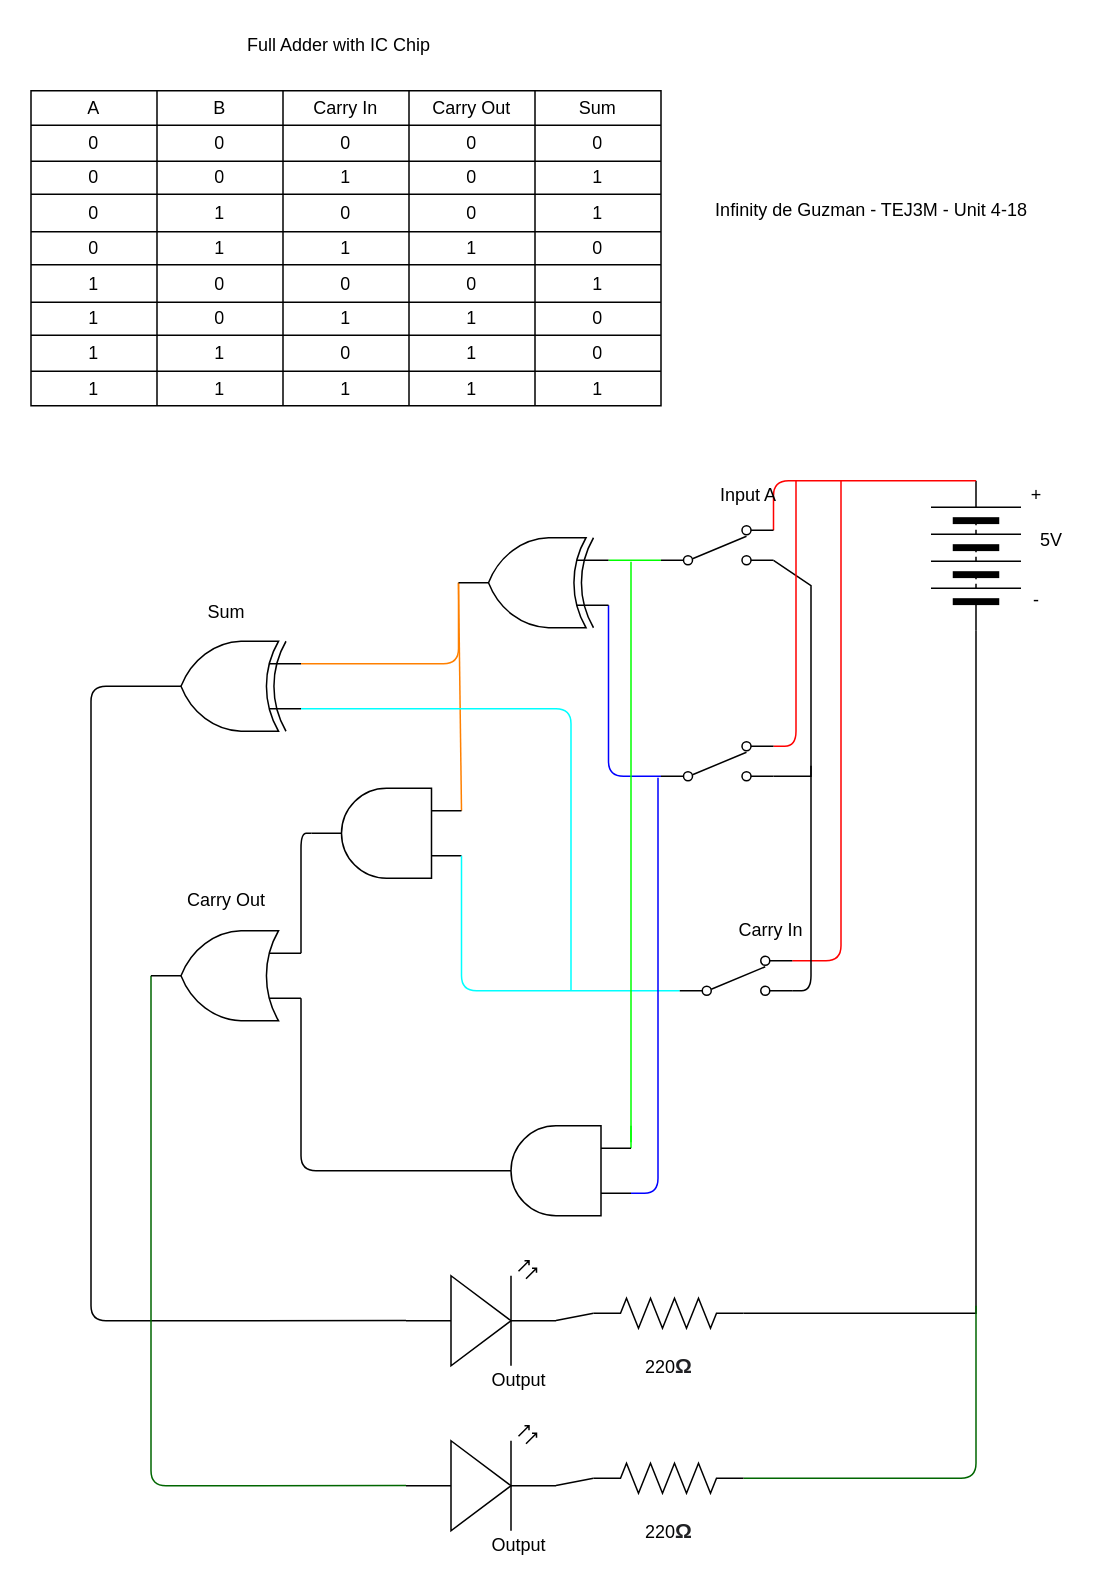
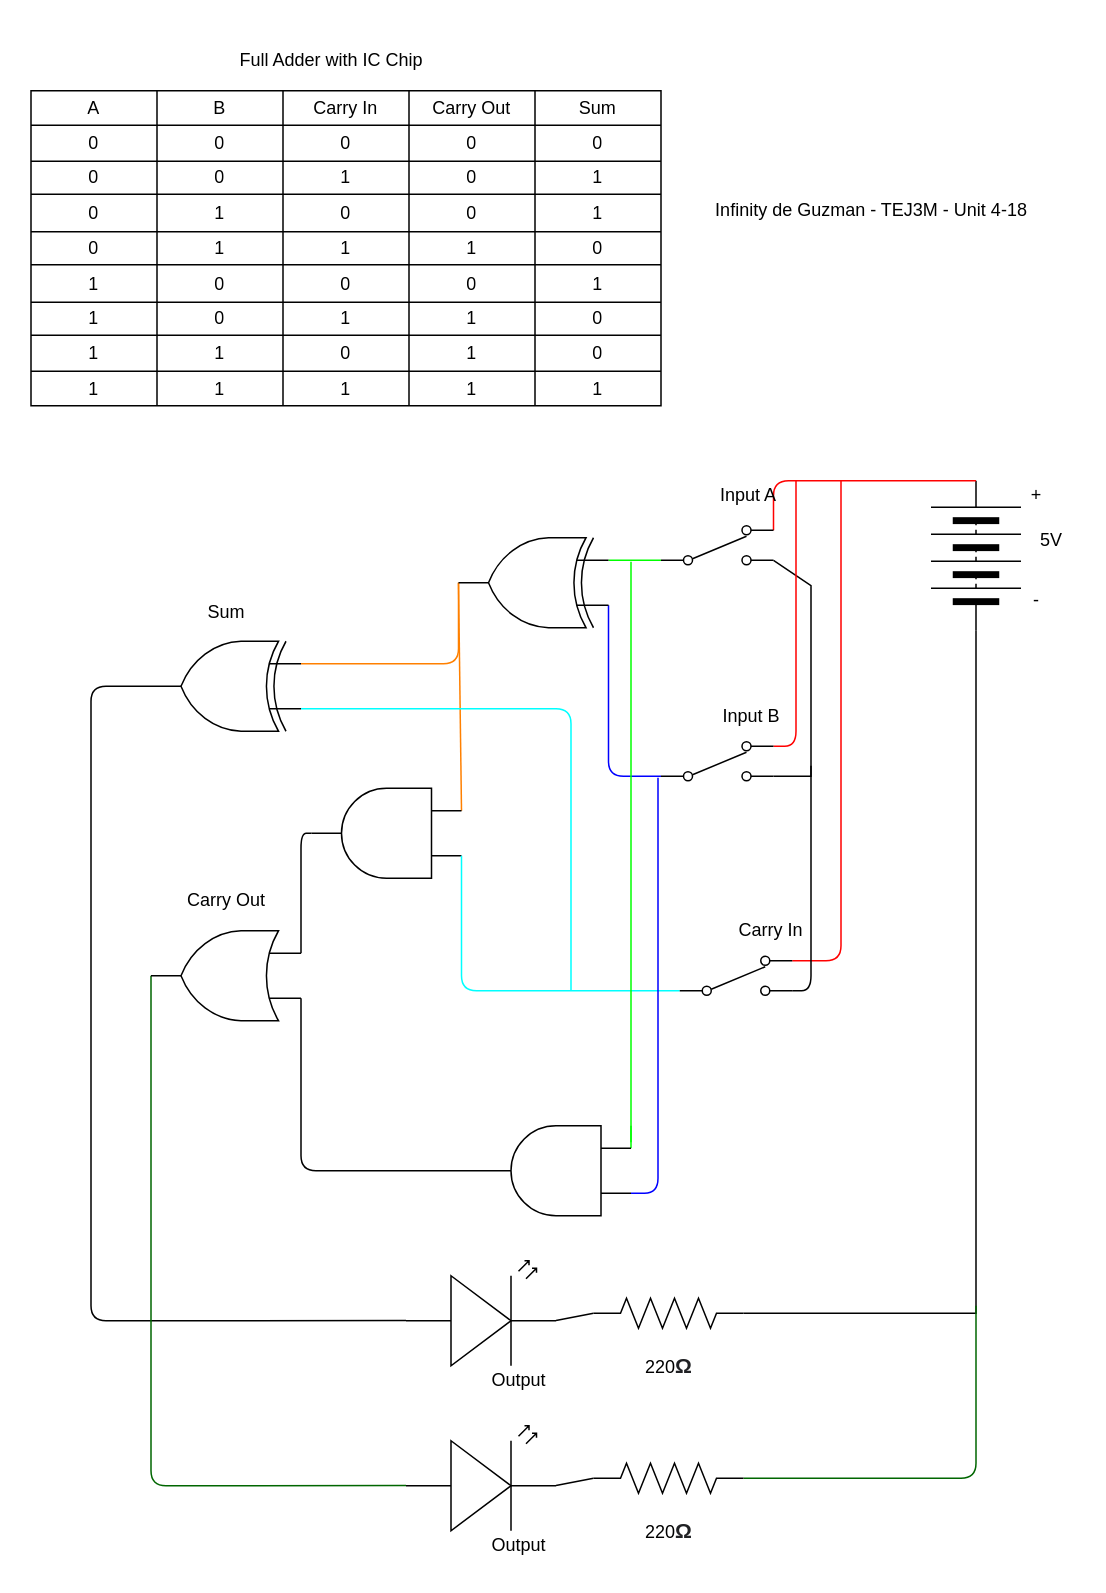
node "Full Adder with IC Chip": moved (338, 46) -> (331, 61)
node "Input B": added
